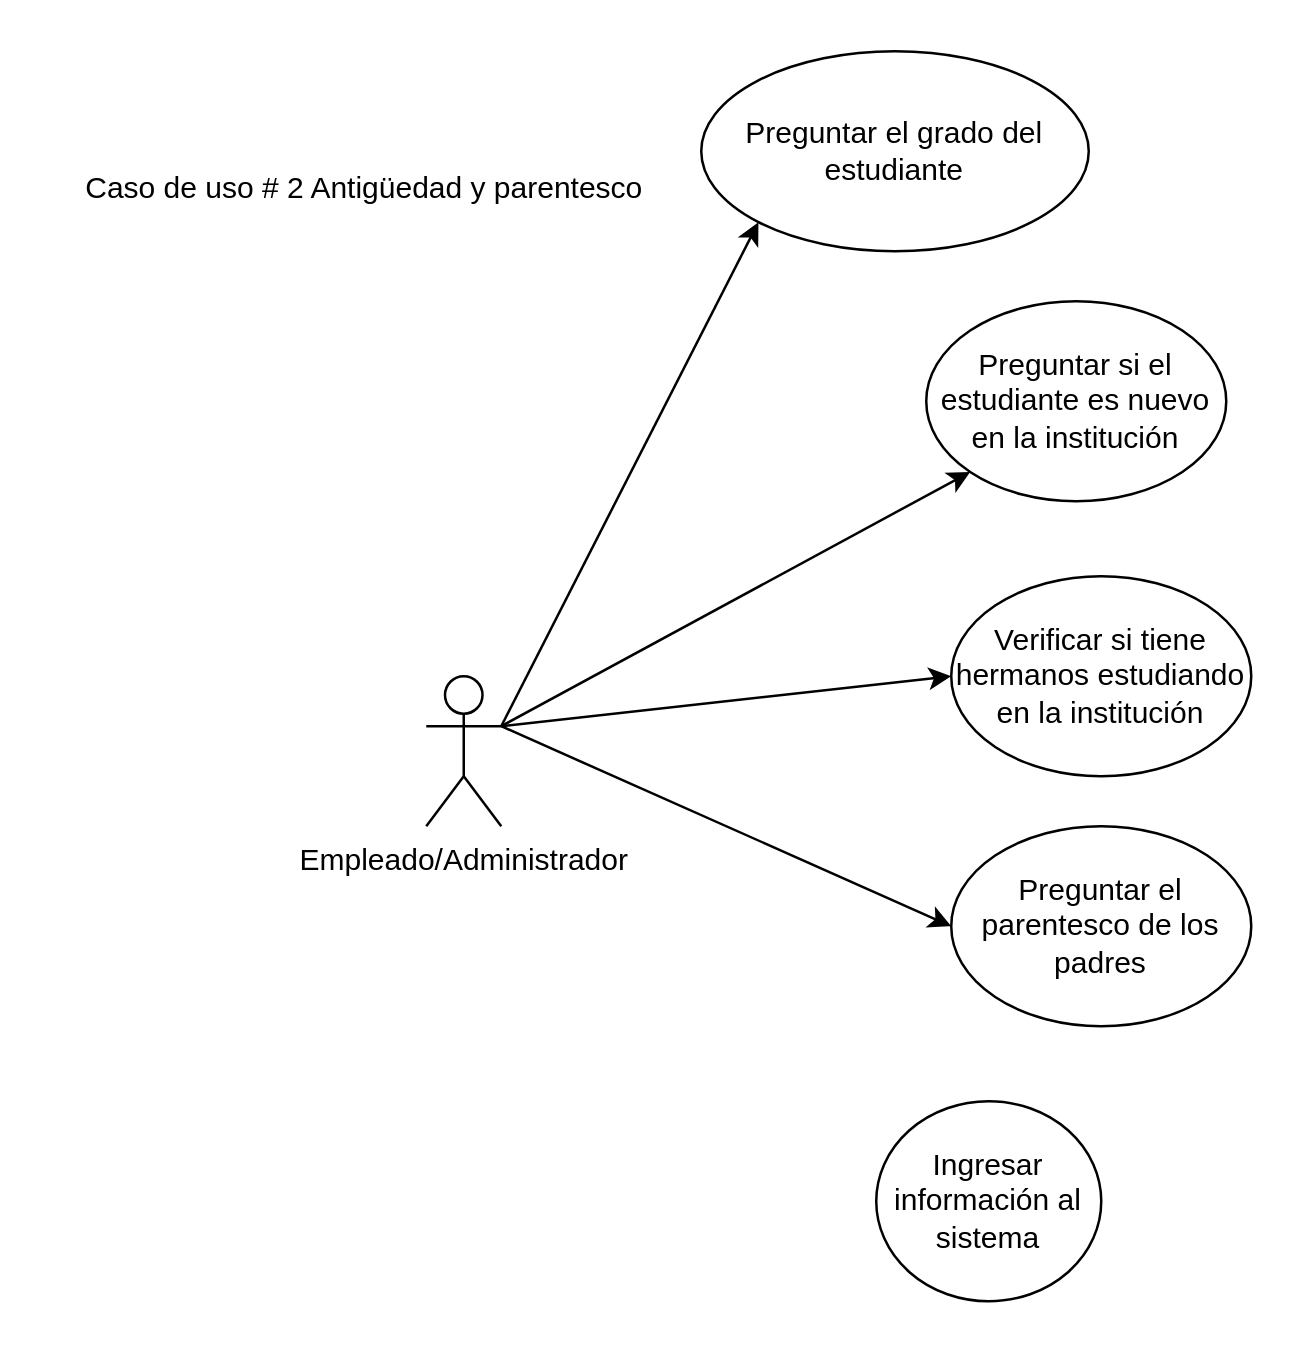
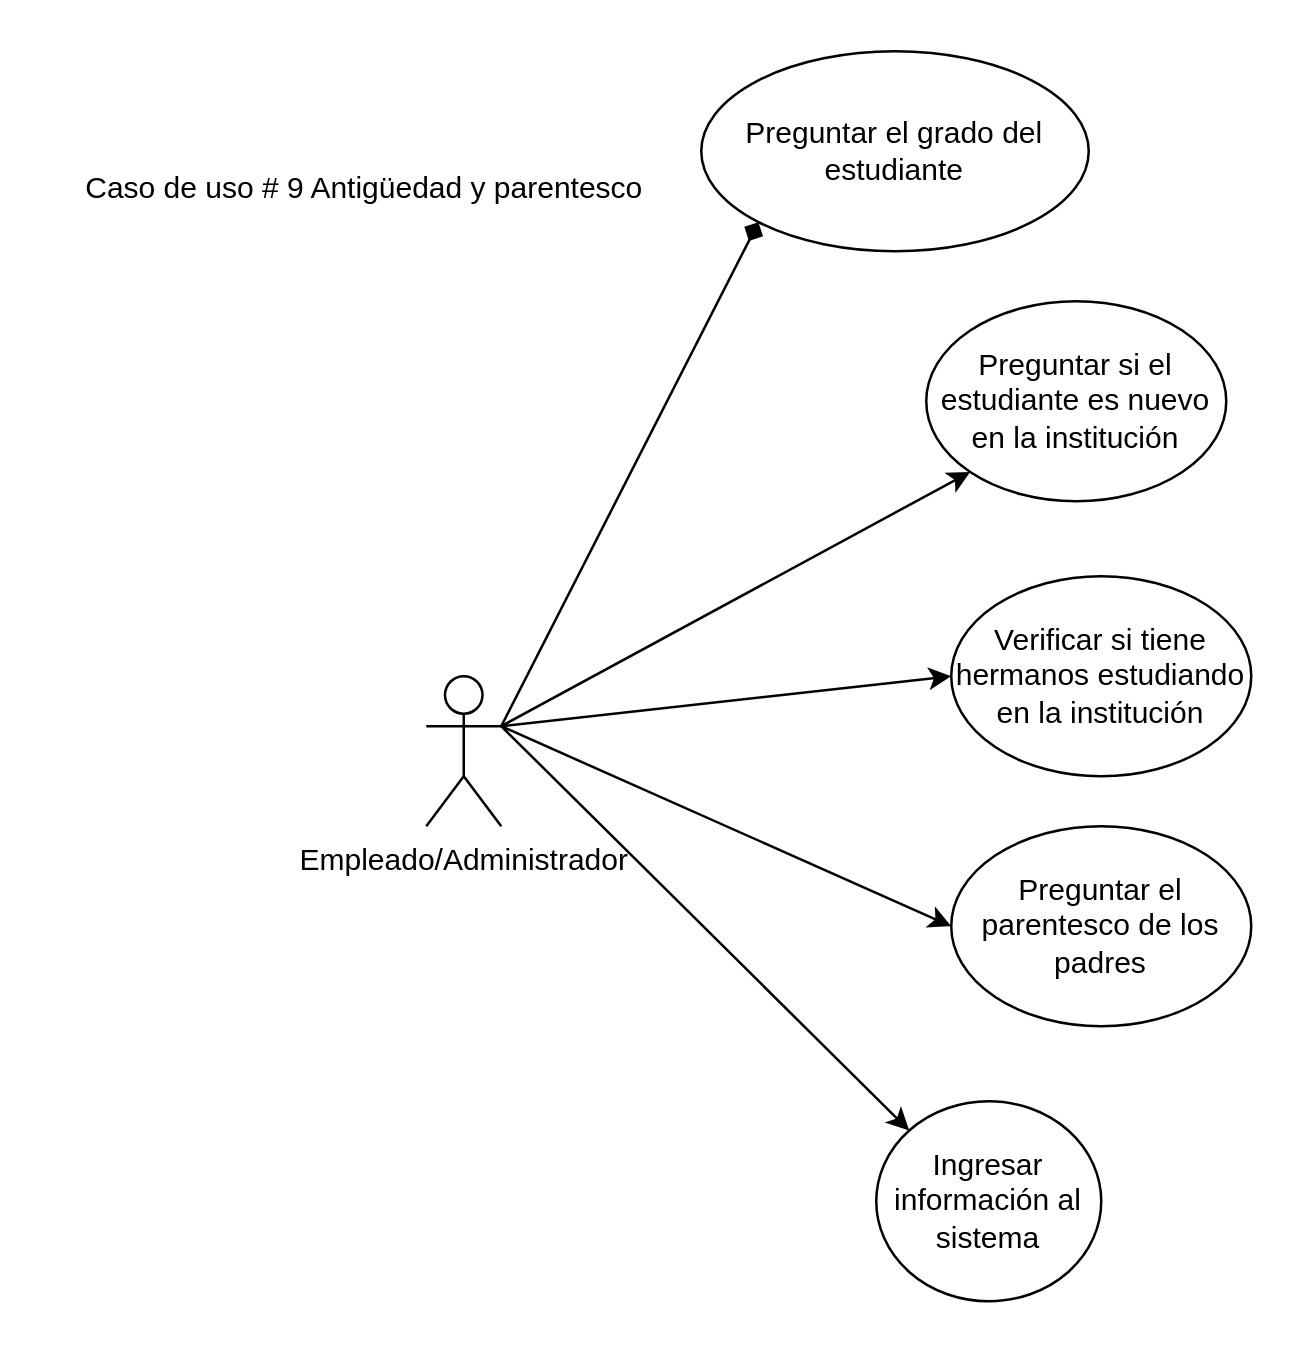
node "Caso de uso # 2 Antigüedad y parentesco": label "Caso de uso # 2 Antigüedad y parentesco" -> "Caso de uso # 9 Antigüedad y parentesco"
edge "Empleado/Administrador" -> "Preguntar el grado del estudiante": arrowhead classic -> diamond
edge "Empleado/Administrador" -> "Ingresar información al sistema": added
